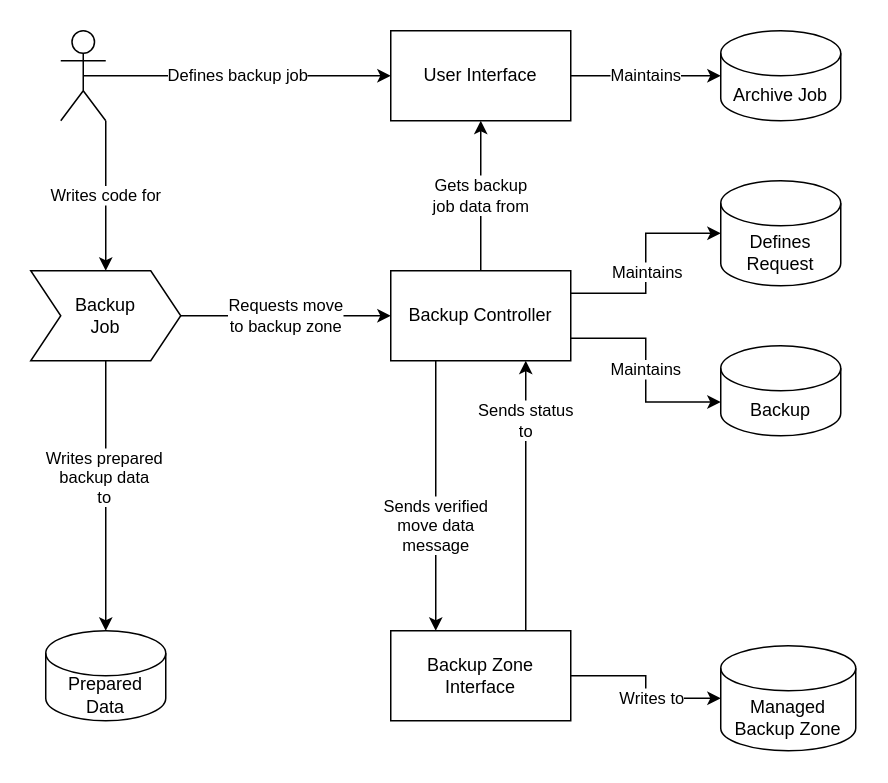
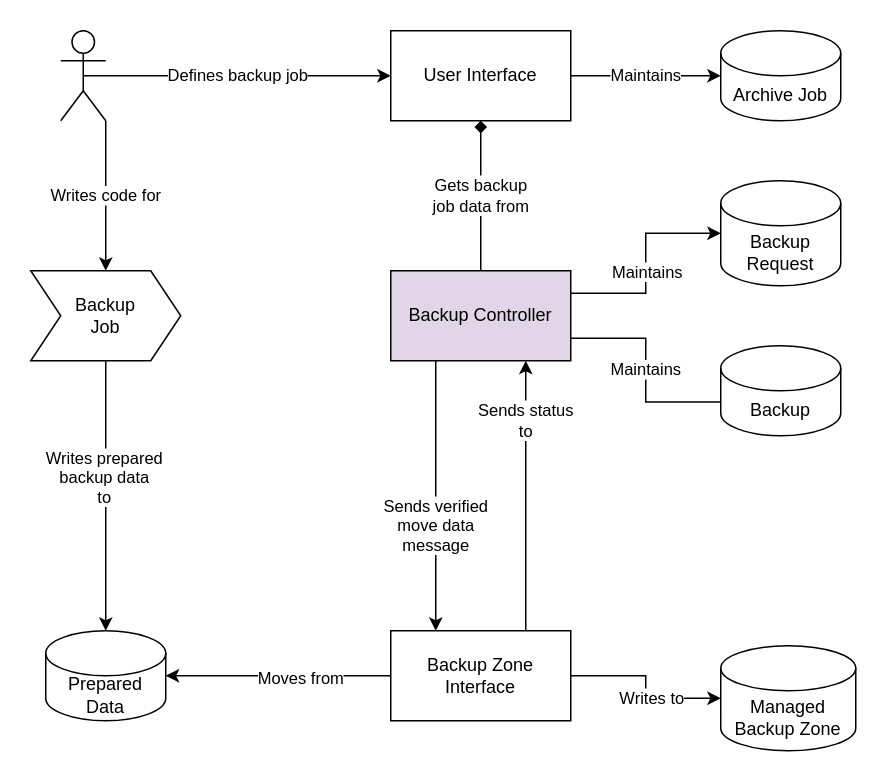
edge "Backup Controller" -> "User Interface": arrowhead classic -> diamond
node "Defines Request": label "Defines Request" -> "Backup Request"
edge "Backup Job" -> "Backup Controller": removed, label "Requests move to backup zone"
node "Backup Controller": fillcolor #ffffff -> #e1d5e7
edge "Backup Controller" -> "Backup": arrowhead classic -> none
edge "Backup Zone Interface" -> "Prepared Data": added, label "Moves from"
